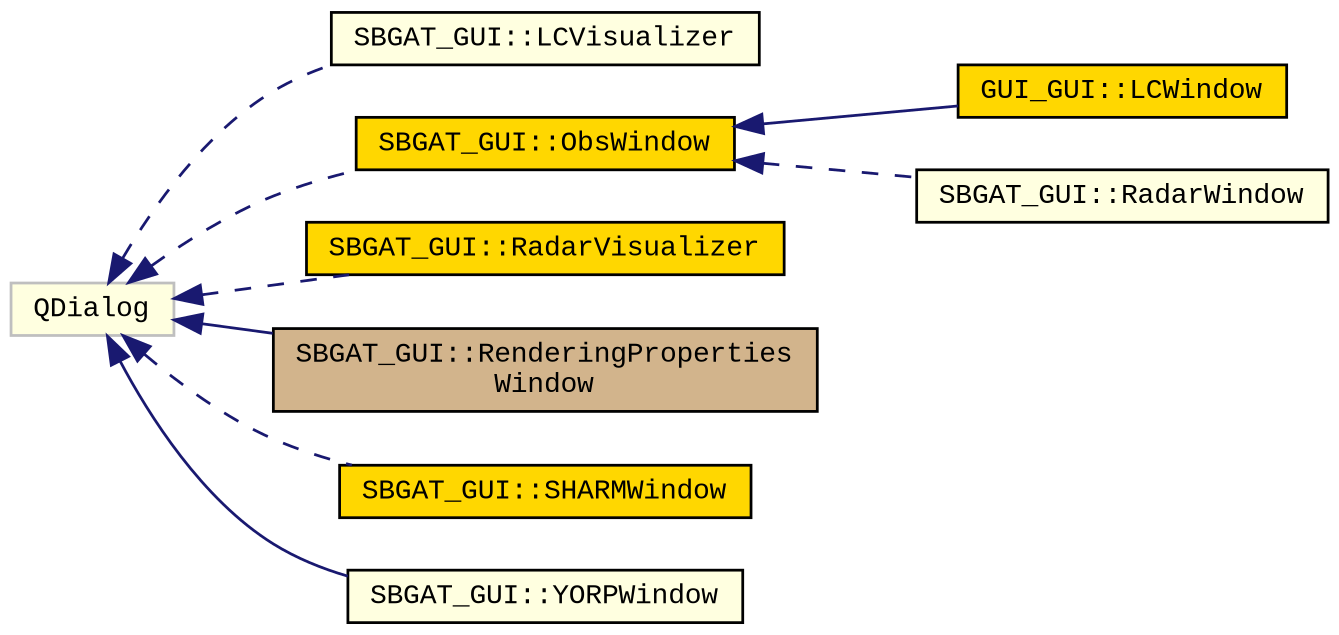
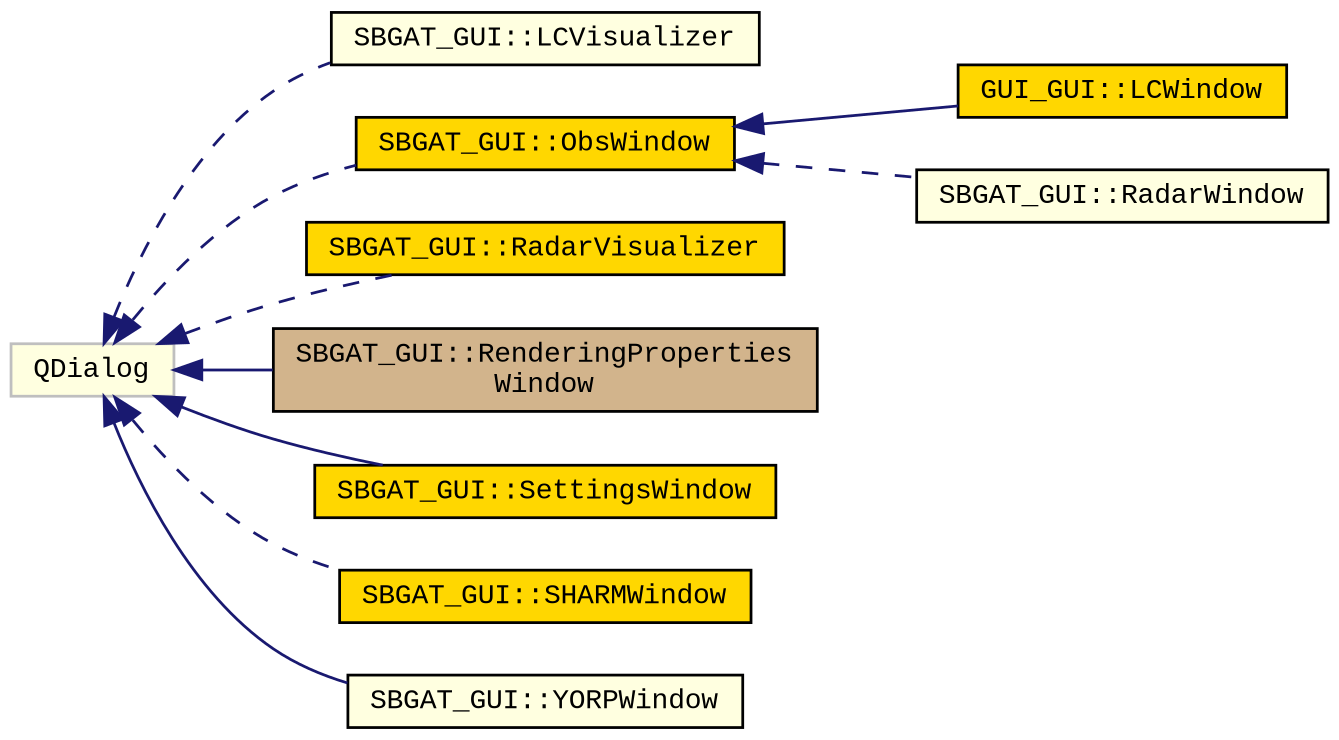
node "SBGAT_GUI::SettingsWindow": added
